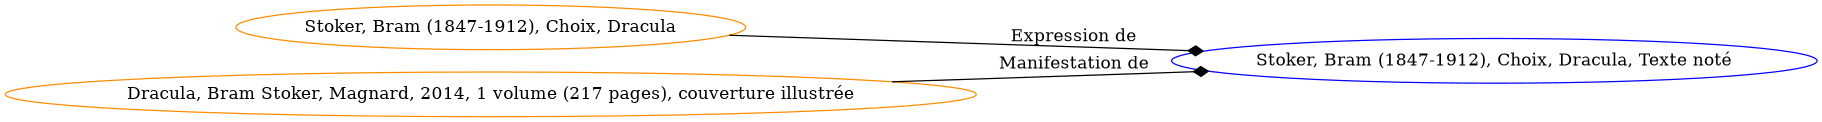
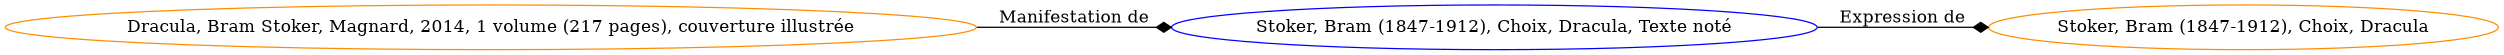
edge "Stoker, Bram (1847-1912), Choix, Dracula" -> "Stoker, Bram (1847-1912), Choix, Dracula, Texte noté": reversed
